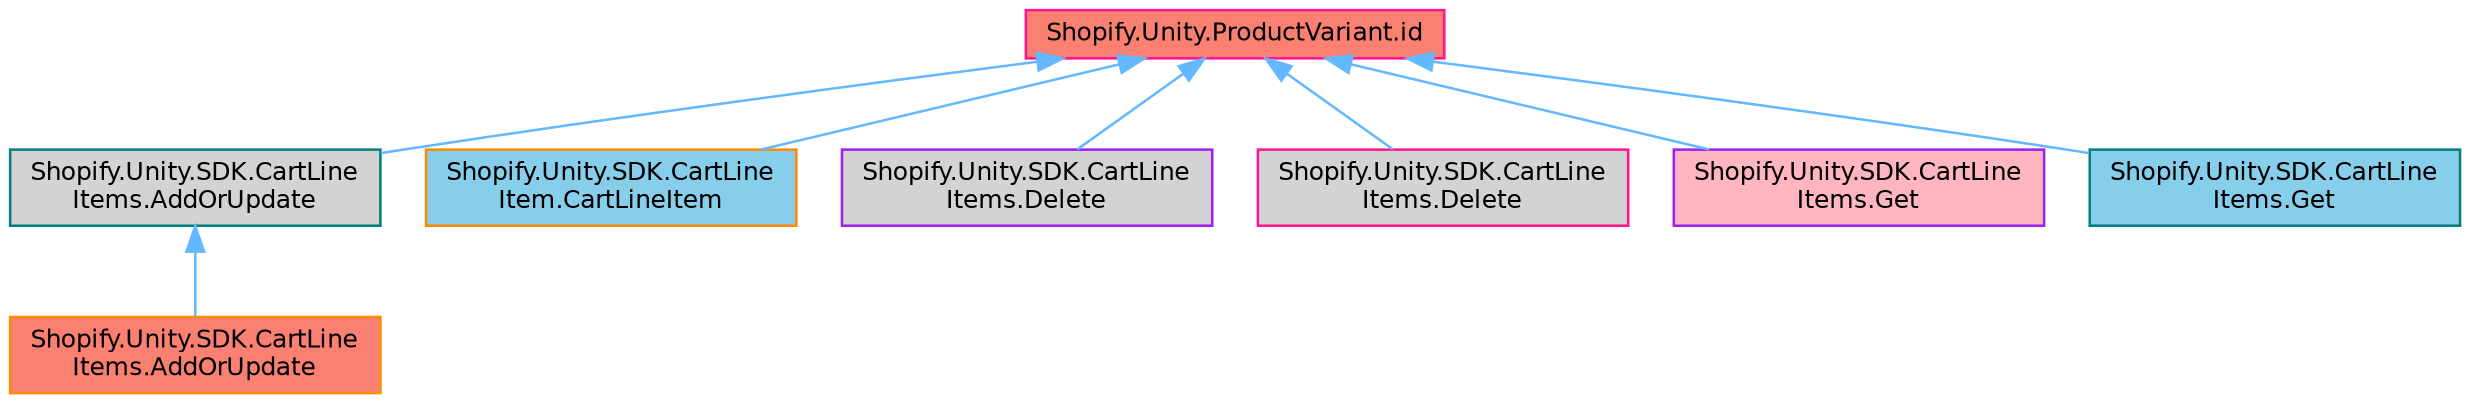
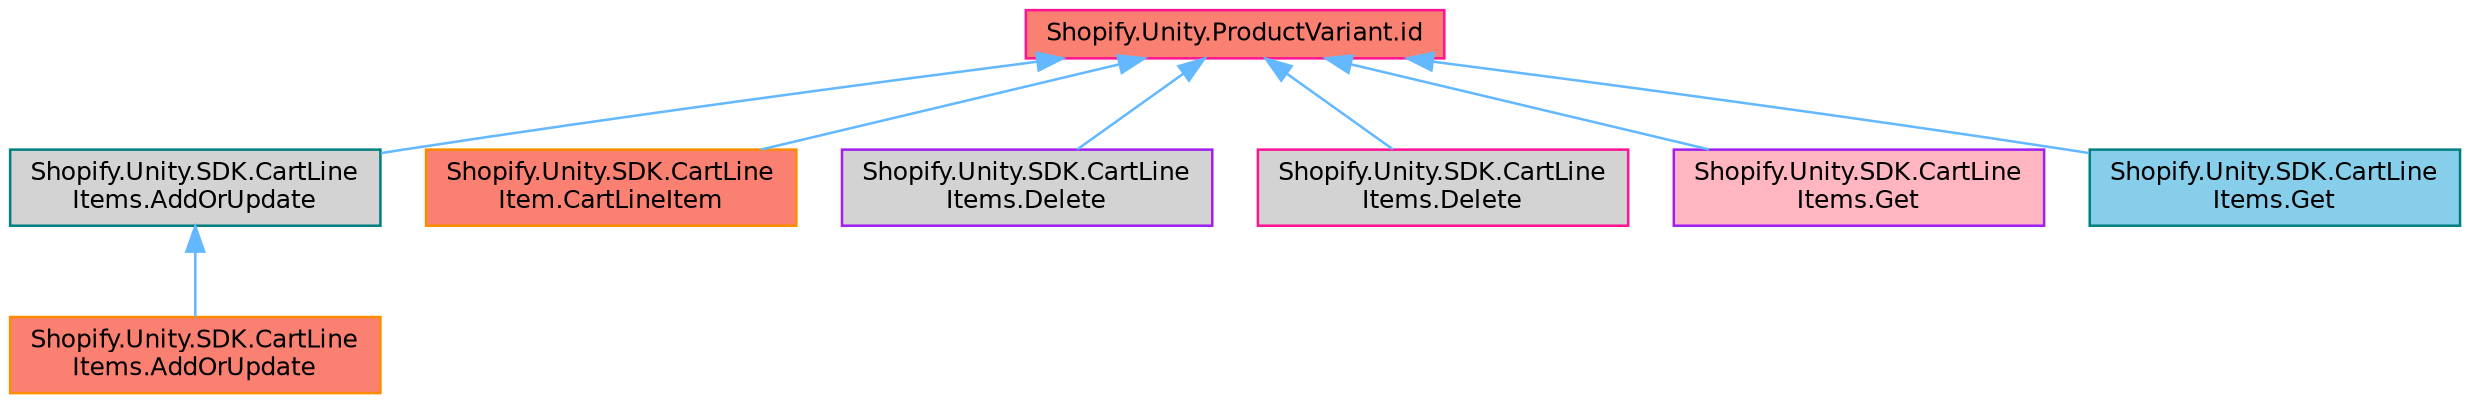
node "Shopify.Unity.SDK.CartLine Item.CartLineItem": fillcolor skyblue -> salmon
